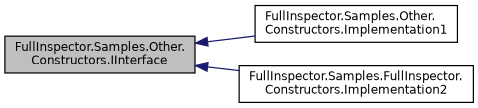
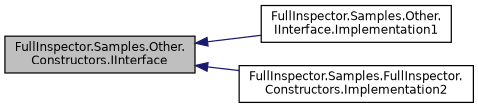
node "FullInspector.Samples.Other. Constructors.Implementation1": label "FullInspector.Samples.Other. Constructors.Implementation1" -> "FullInspector.Samples.Other. IInterface.Implementation1"
